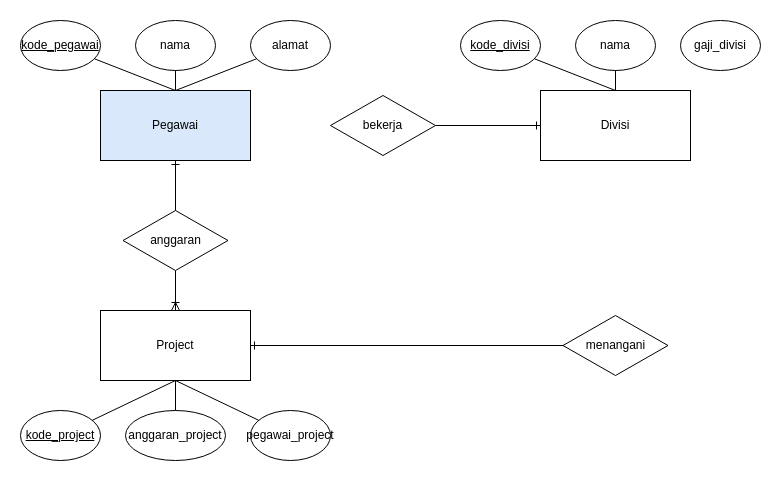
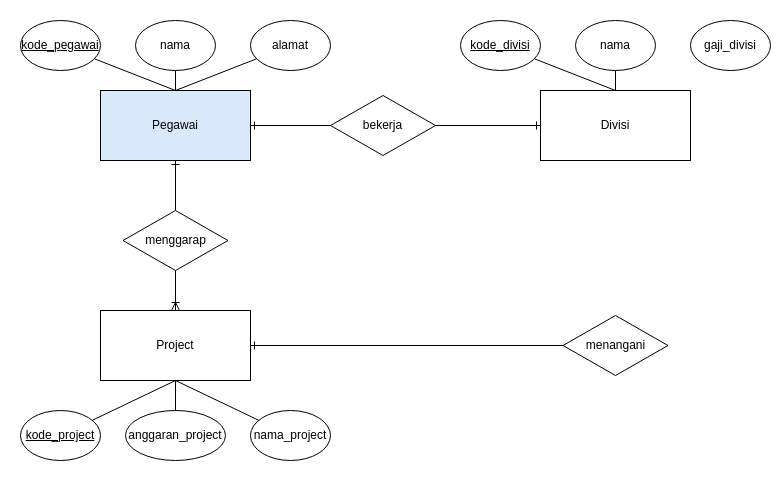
node "gaji_divisi": moved (721, 46) -> (731, 46)
edge "bekerja" -> "Pegawai": added
node "anggaran": label "anggaran" -> "menggarap"
node "pegawai_project": label "pegawai_project" -> "nama_project"
